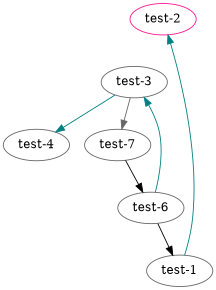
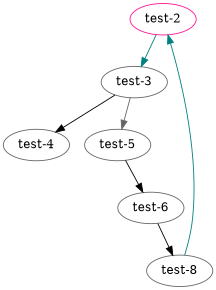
edge "test-3" -> "test-4": color teal -> black
node "test-7": label "test-7" -> "test-5"
edge "test-6" -> "test-3": now "test-2" -> "test-3"
node "test-1": label "test-1" -> "test-8"
